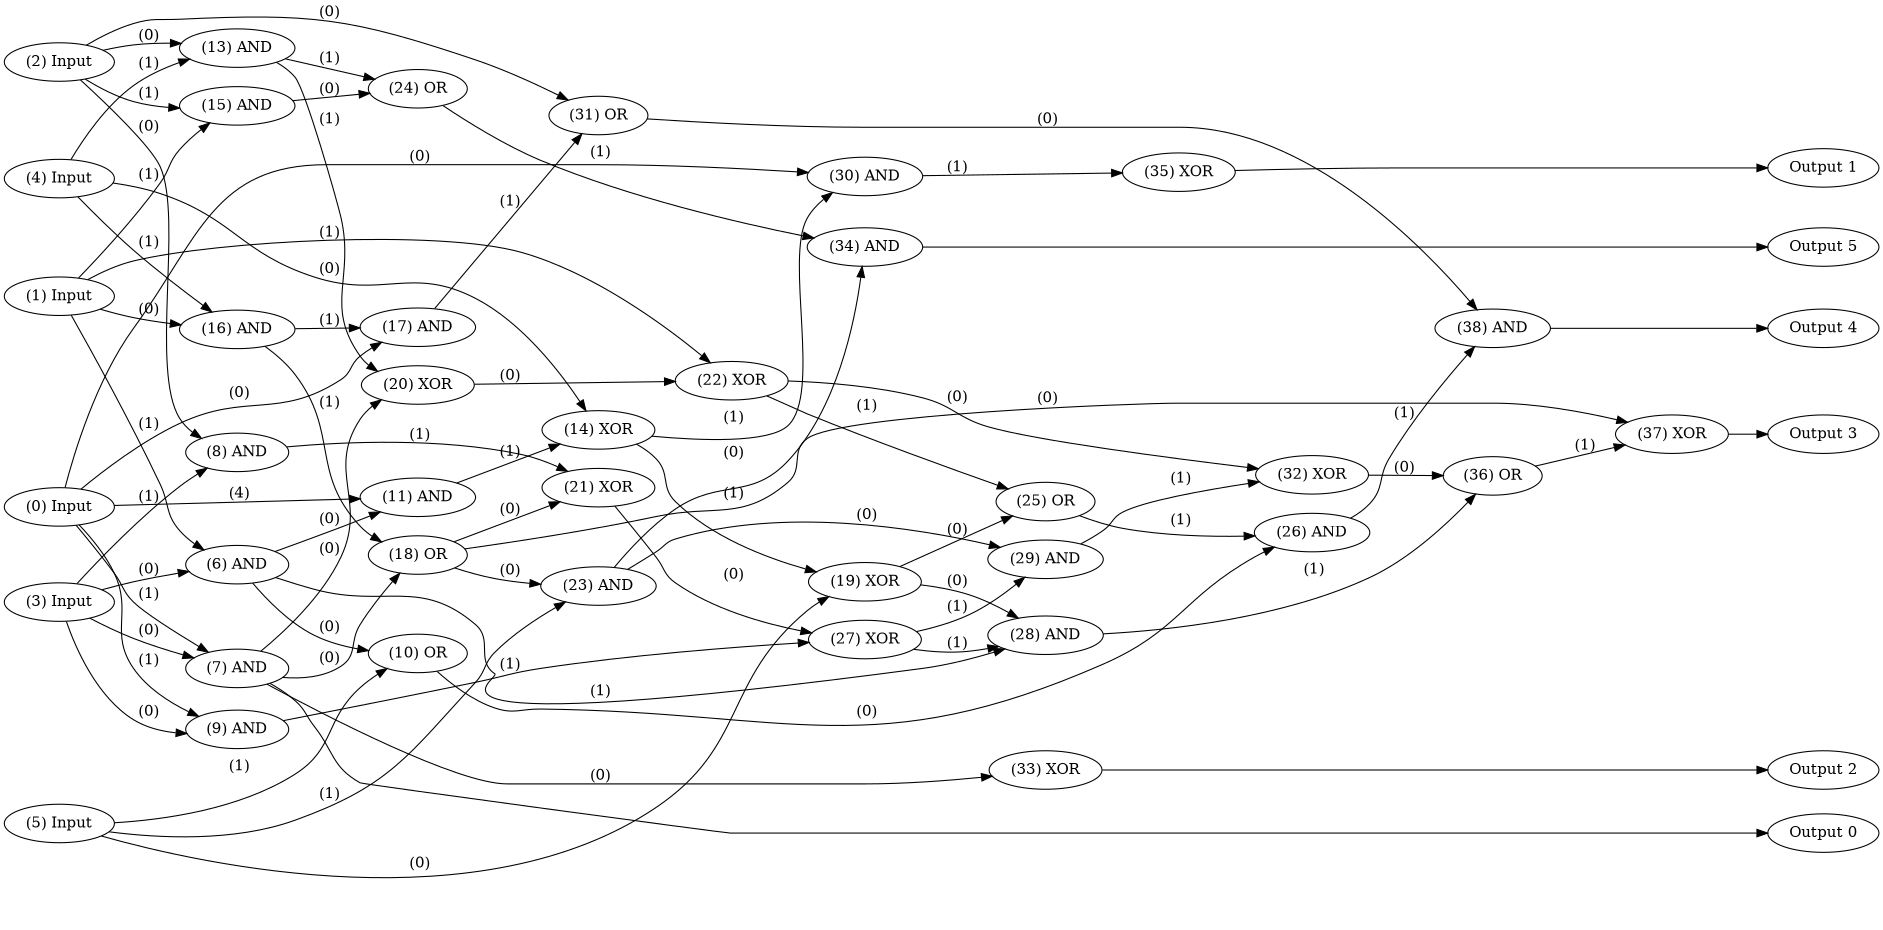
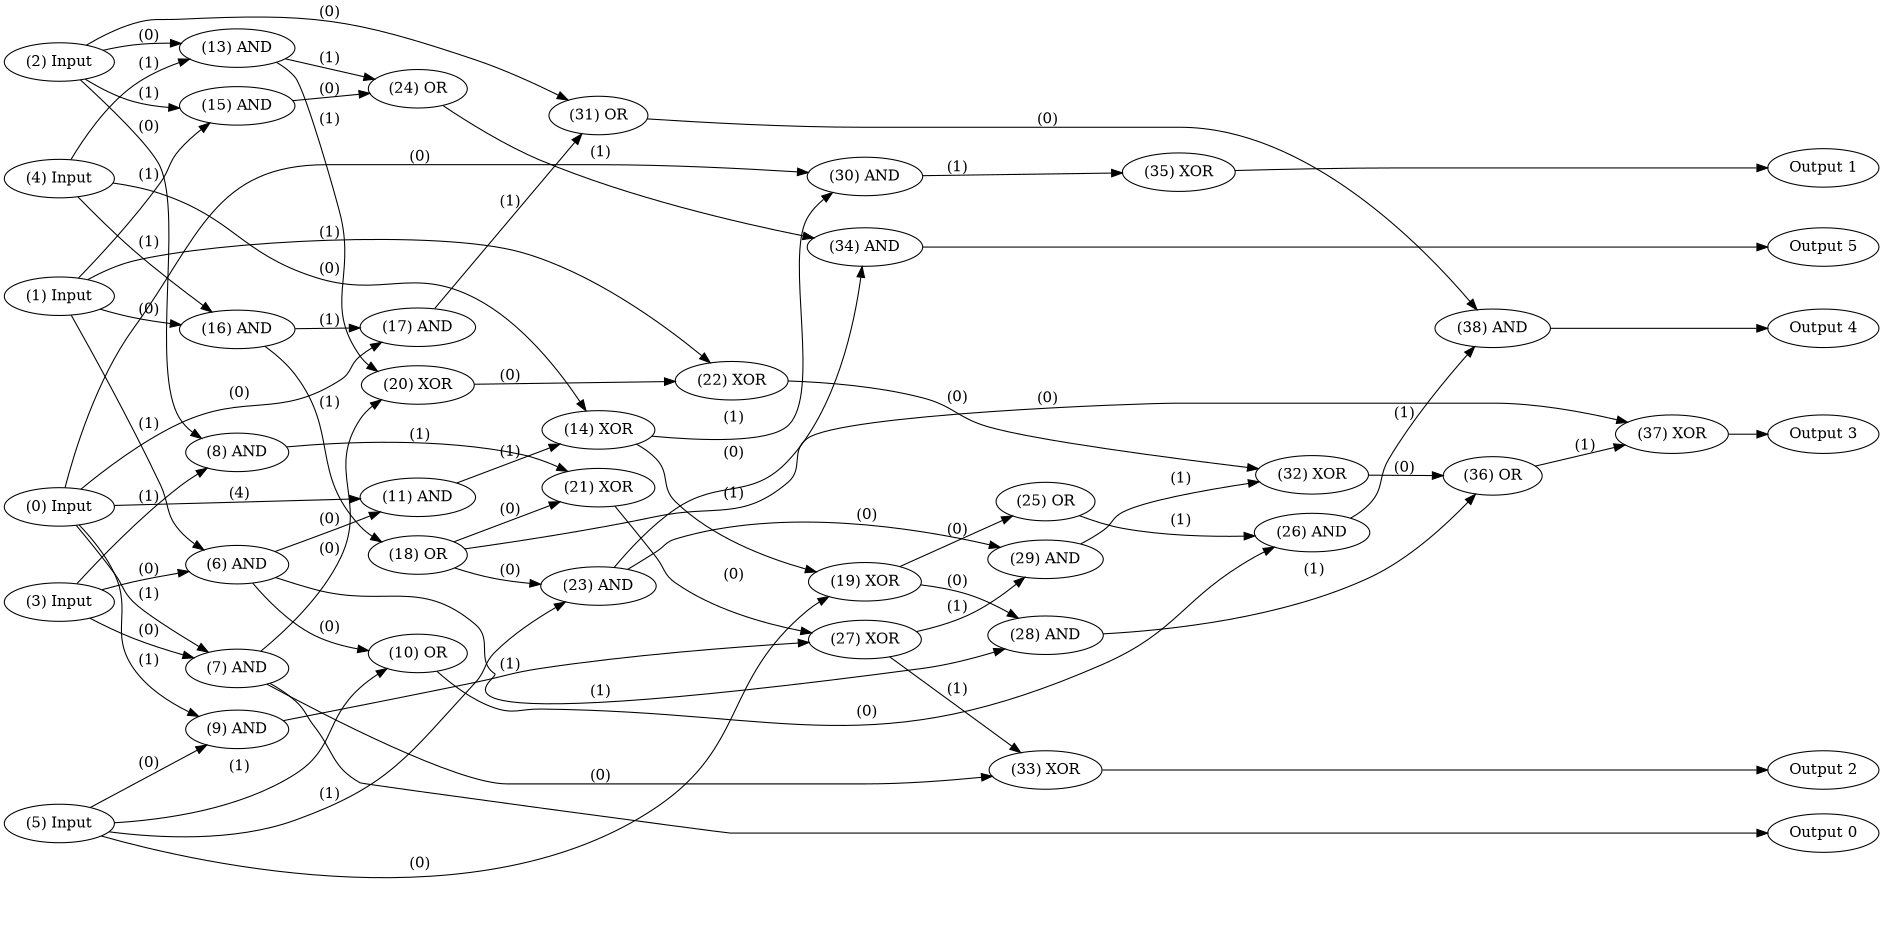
edge "(22) XOR" -> "(25) OR": removed, label "(1)"
edge "(27) XOR" -> "(28) AND": now "(27) XOR" -> "(33) XOR"
edge "(7) AND" -> "(18) OR": removed, label "(0)"
edge "(3) Input" -> "(9) AND": now "(5) Input" -> "(9) AND"
